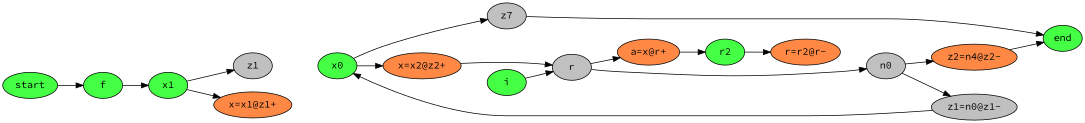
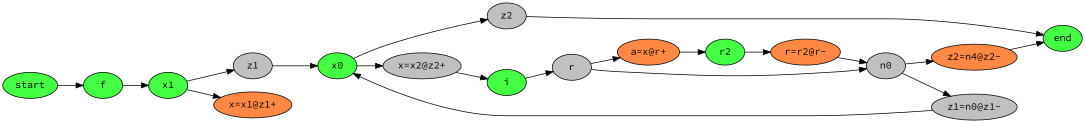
node "z7": label "z7" -> "z2"
edge "r=r2@r-" -> "n0": added
edge "x=x2@z2+" -> "r": now "x=x2@z2+" -> "i"
edge "z1" -> "x0": added
node "x=x2@z2+": fillcolor #ff8844 -> gray
